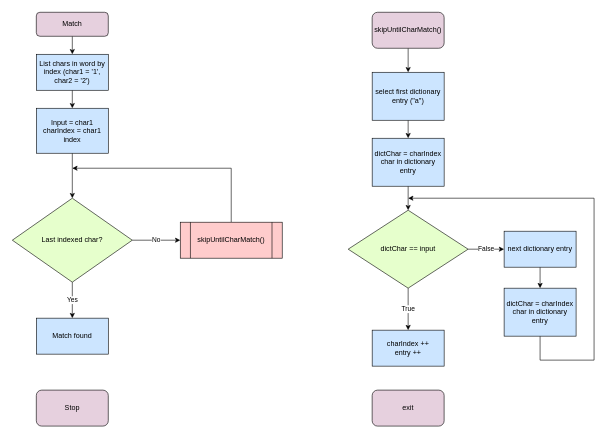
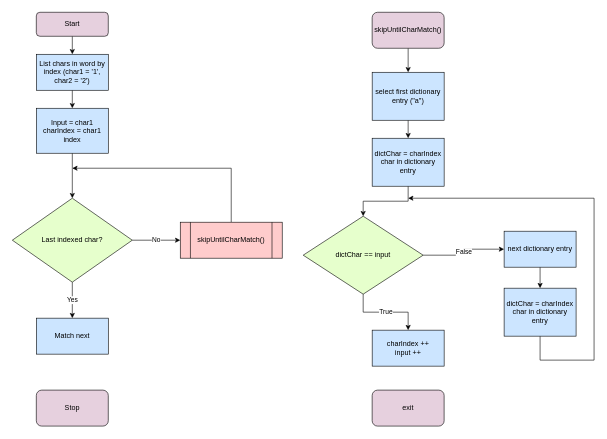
node "Match": label "Match" -> "Start"
node "dictChar == input": moved (408, 249) -> (363, 255)
node "Match found": label "Match found" -> "Match next"
node "charIndex ++ entry ++": label "charIndex ++ entry ++" -> "charIndex ++ input ++"
